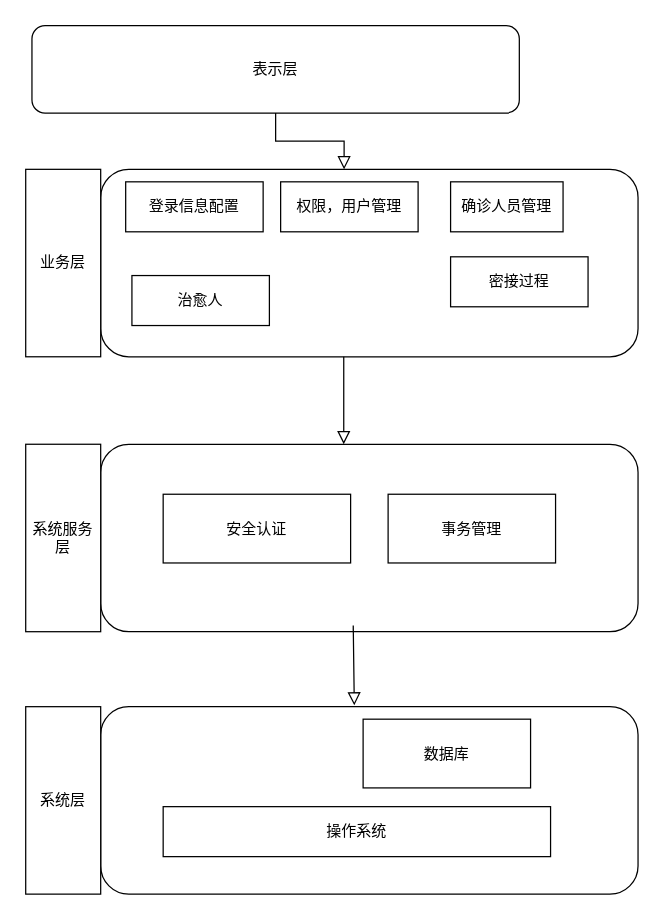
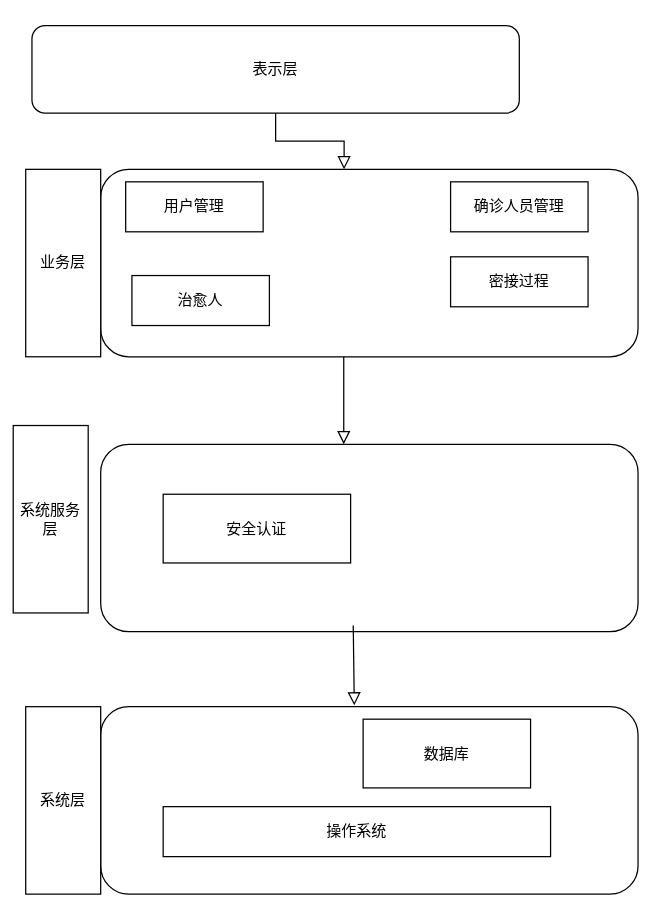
node "登录信息配置": label "登录信息配置" -> "用户管理"
node "权限，用户管理": removed
node "确诊人员管理": size 113x50 -> 138x50
node "事务管理": removed
node "系统服务层": moved (63, 538) -> (51, 519)
